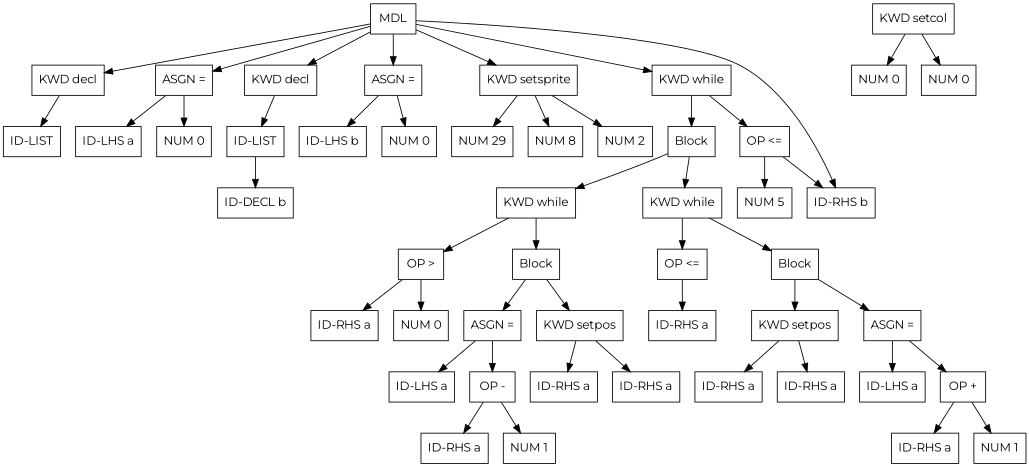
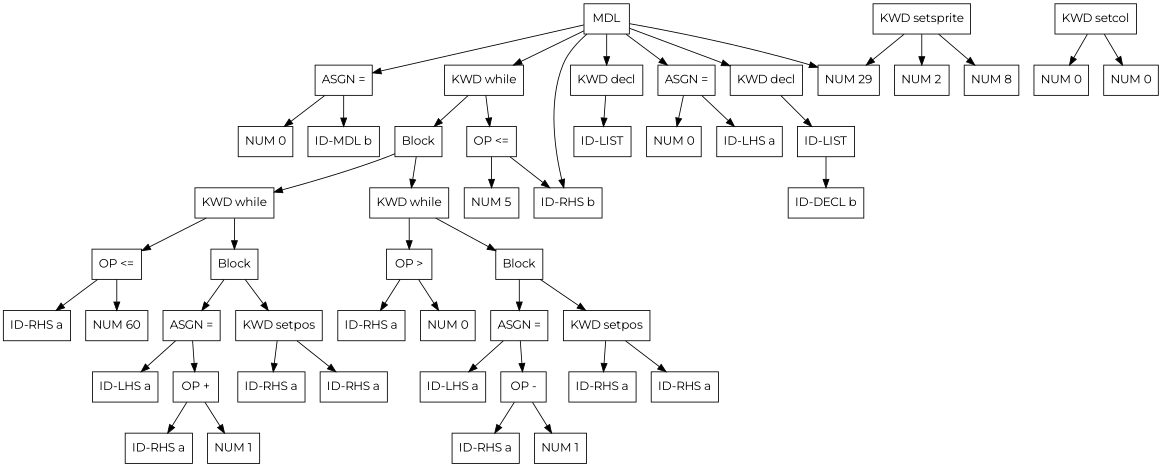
edge "MDL" -> "KWD setsprite": now "MDL" -> "NUM 29"
node "ID-LHS b": label "ID-LHS b" -> "ID-MDL b"
node "NUM 60": added
